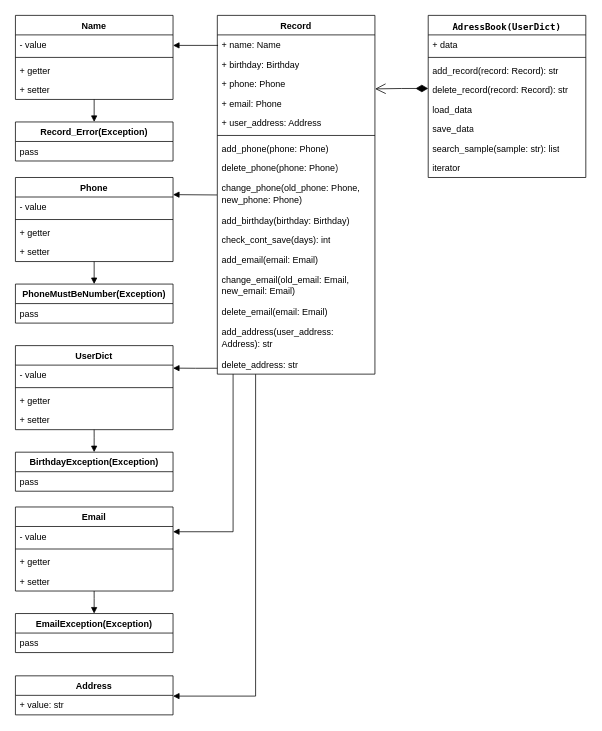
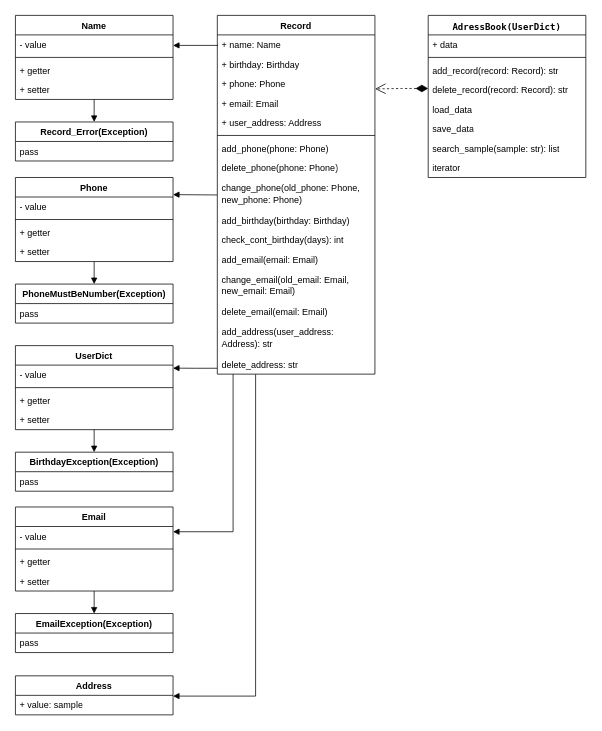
edge "+ phone: Phone" -- "delete_record(record: Record): str": style solid -> dashed
node "+ email: Phone": label "+ email: Phone" -> "+ email: Email"
node "check_cont_save(days): int": label "check_cont_save(days): int" -> "check_cont_birthday(days): int"
node "+ value: str": label "+ value: str" -> "+ value: sample"
